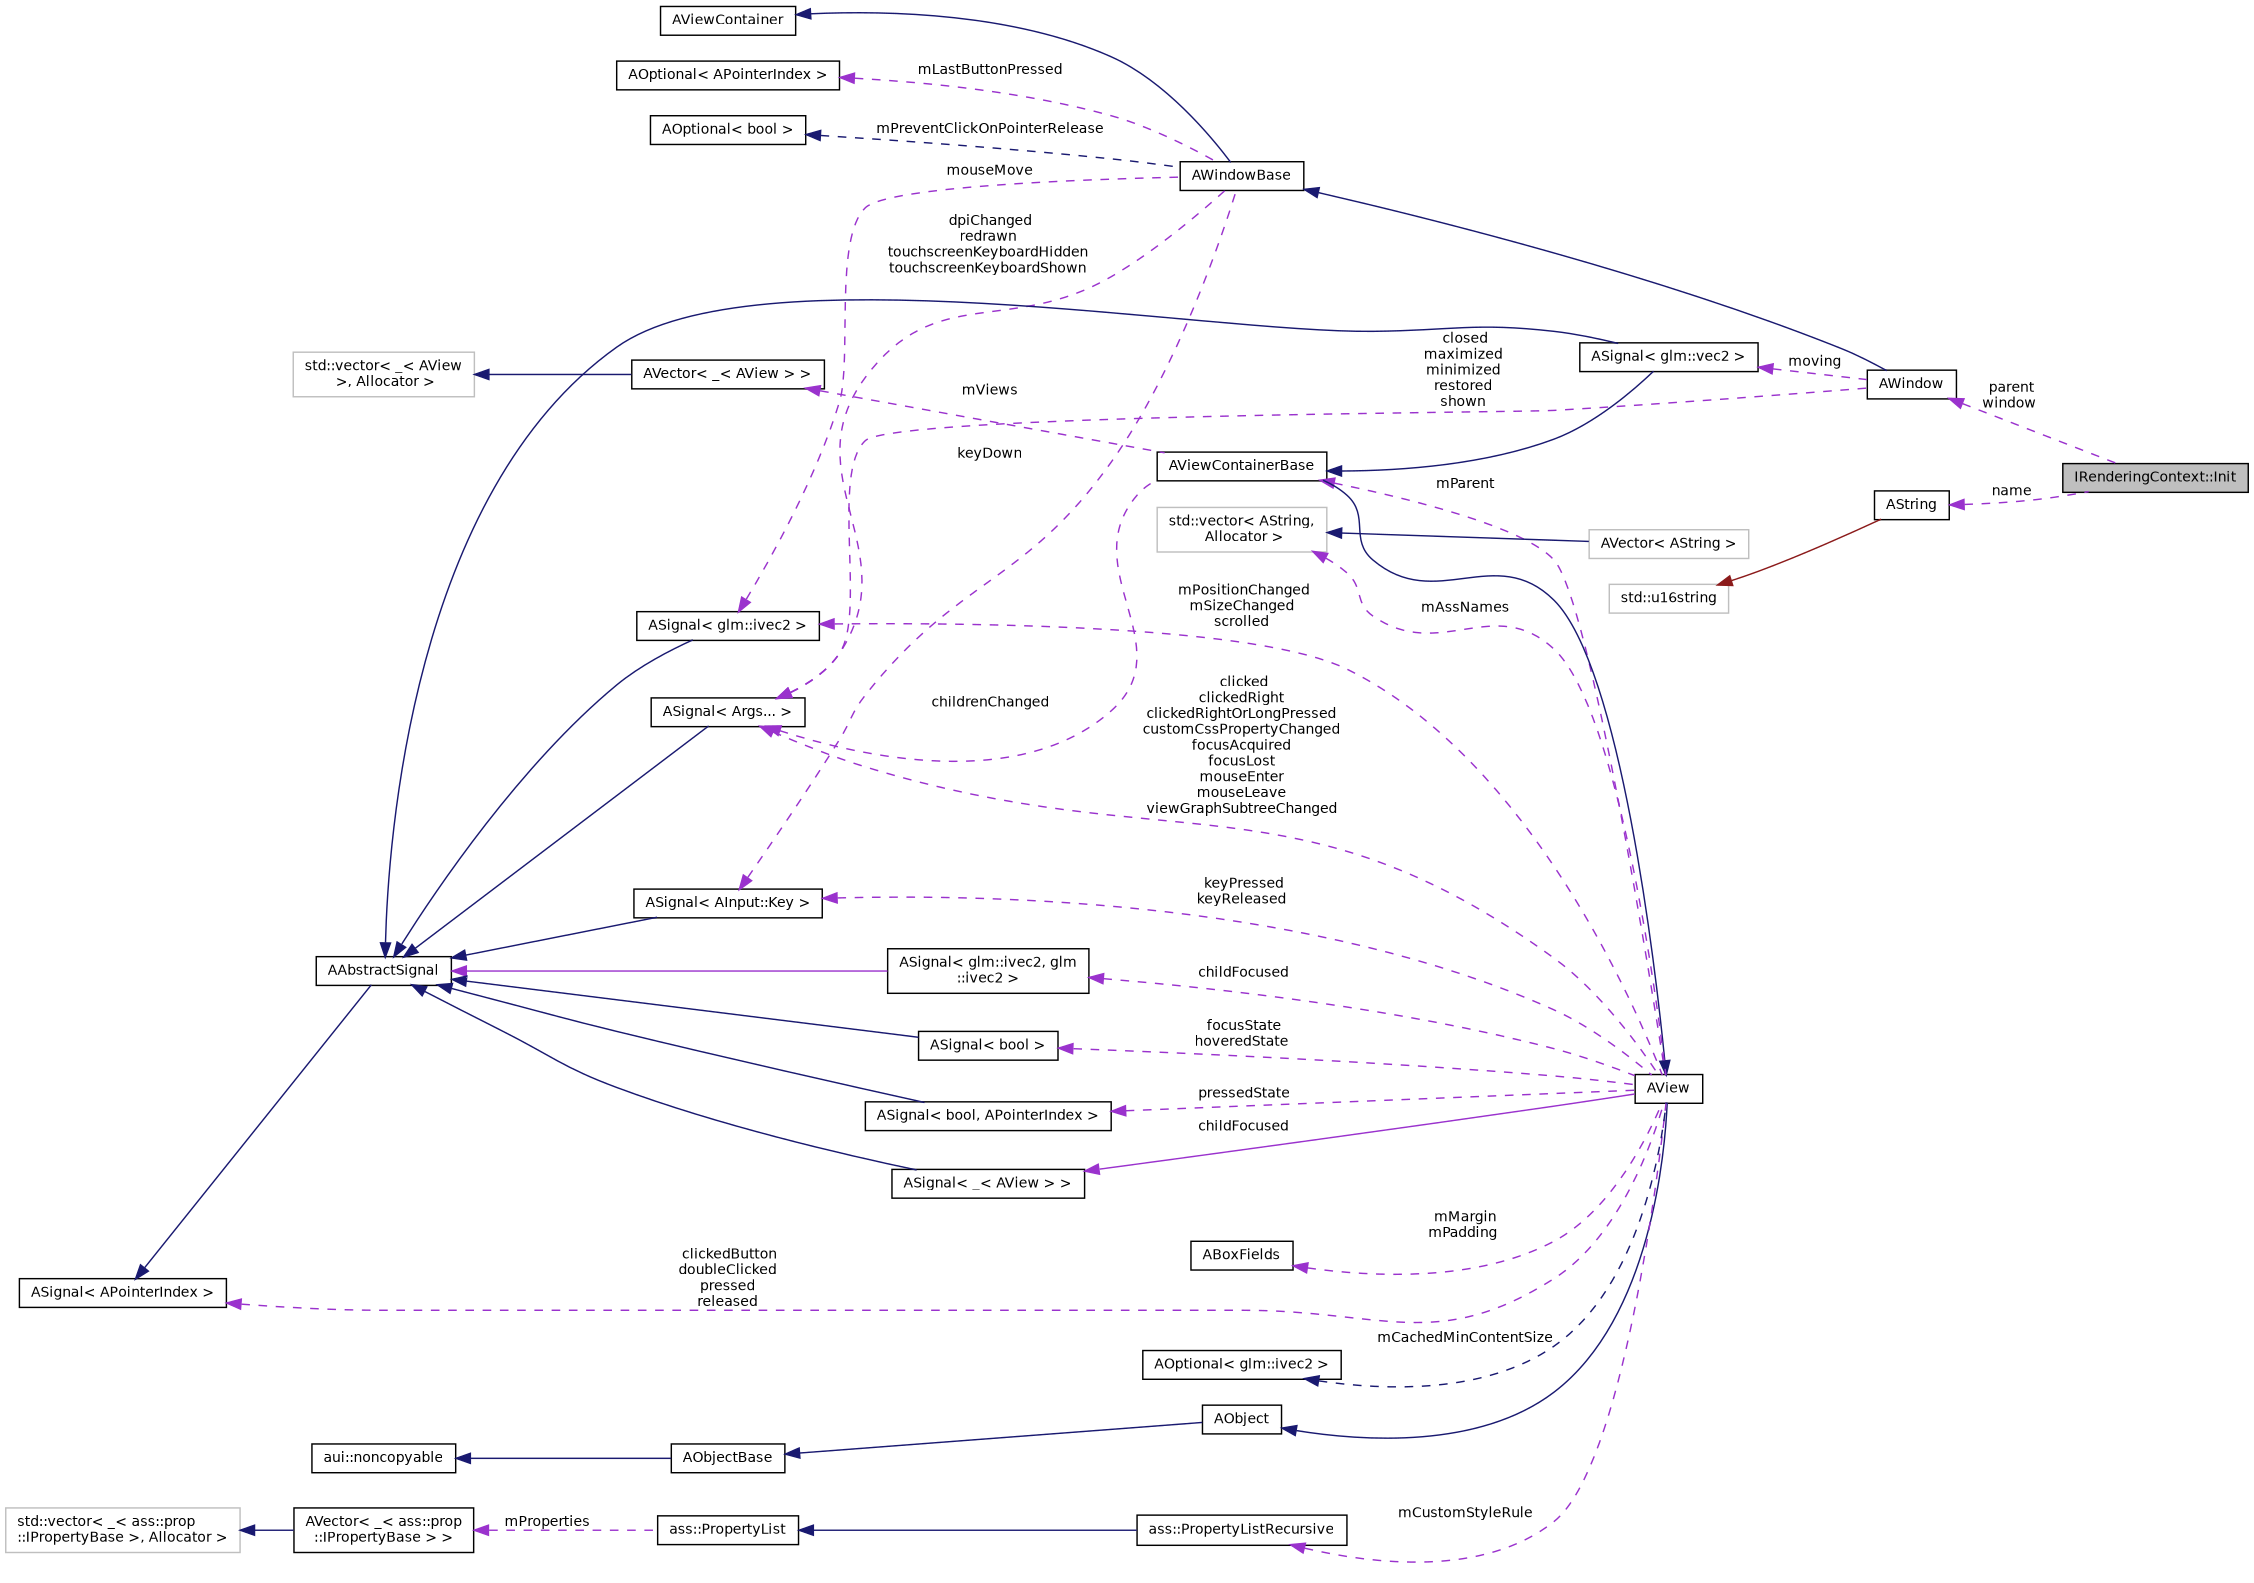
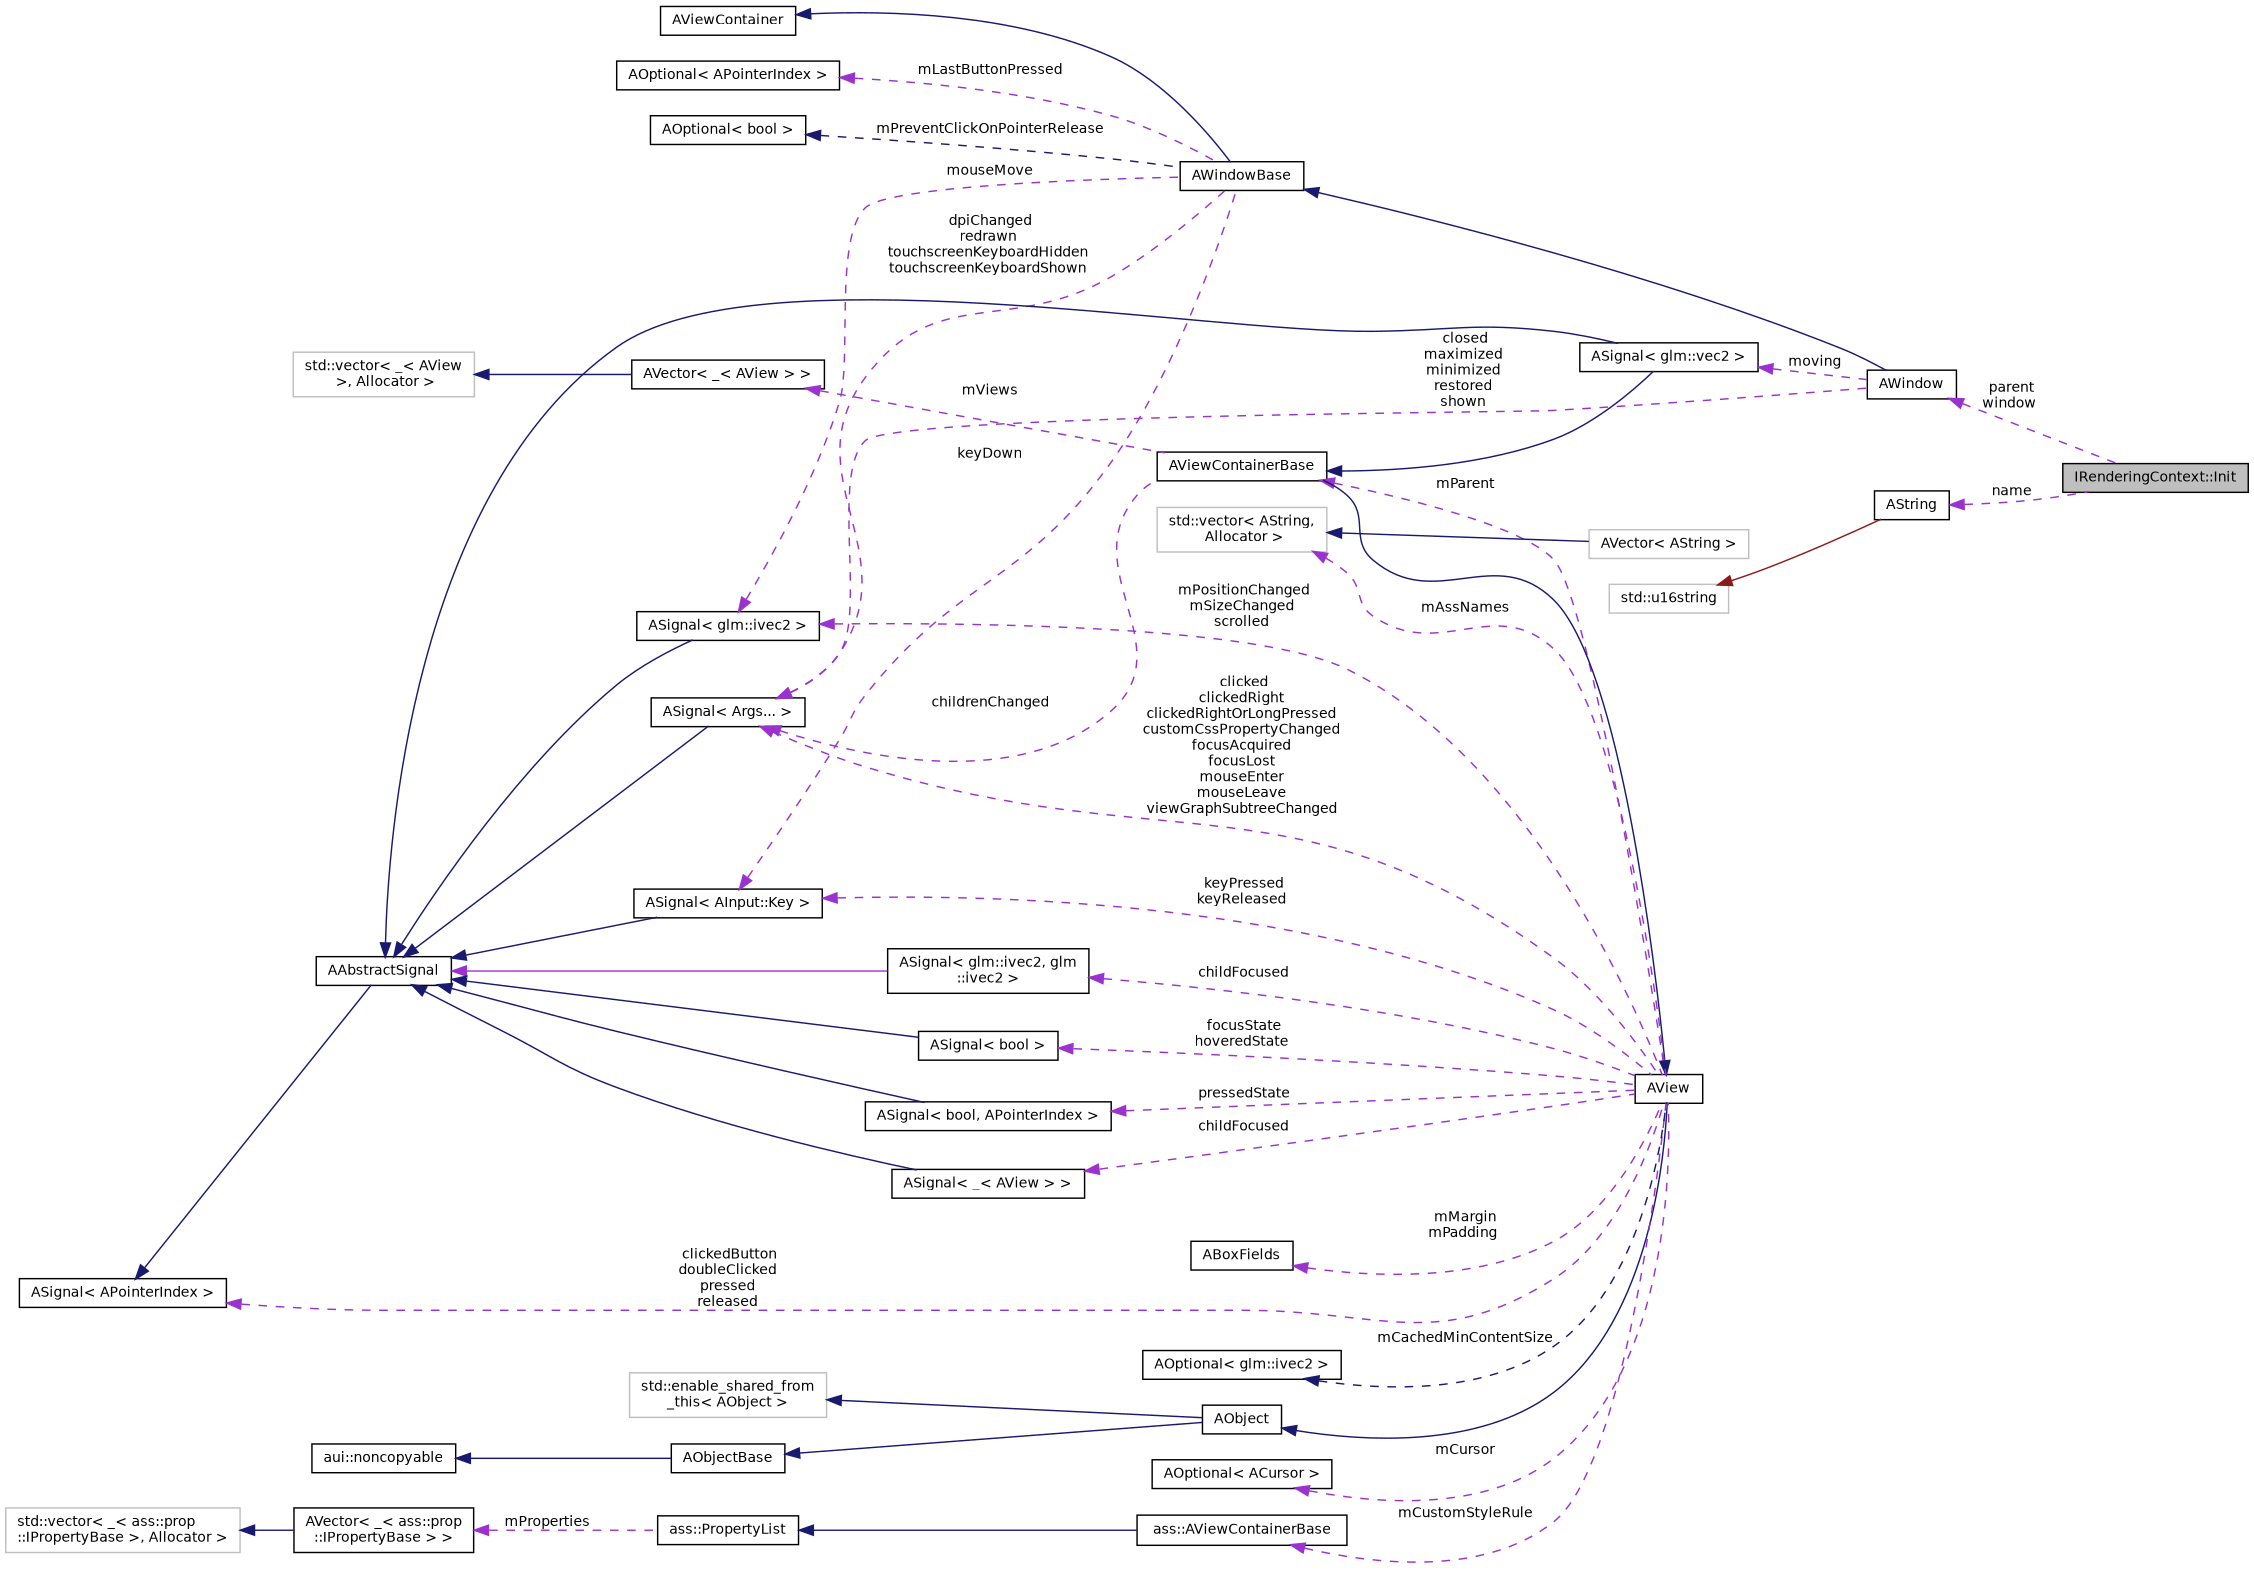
edge "AView" -> "ASignal< _< AView > >": style solid -> dashed
node "std::enable_shared_from _this< AObject >": added
node "AOptional< ACursor >": added
node "ass::PropertyListRecursive": label "ass::PropertyListRecursive" -> "ass::AViewContainerBase"
